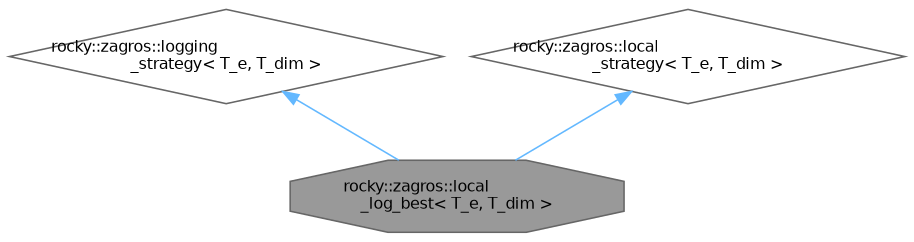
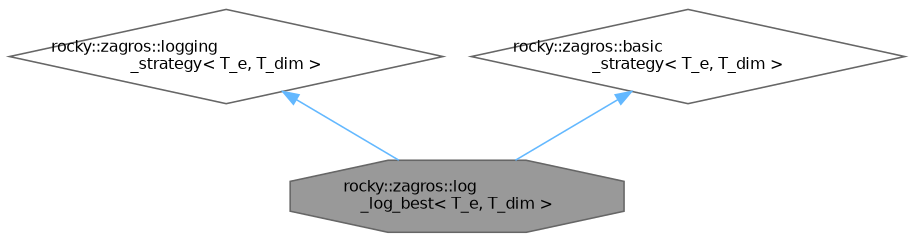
node "rocky::zagros::local _strategy< T_e, T_dim >": label "rocky::zagros::local _strategy< T_e, T_dim >" -> "rocky::zagros::basic _strategy< T_e, T_dim >"
node "rocky::zagros::local _log_best< T_e, T_dim >": label "rocky::zagros::local _log_best< T_e, T_dim >" -> "rocky::zagros::log _log_best< T_e, T_dim >"
